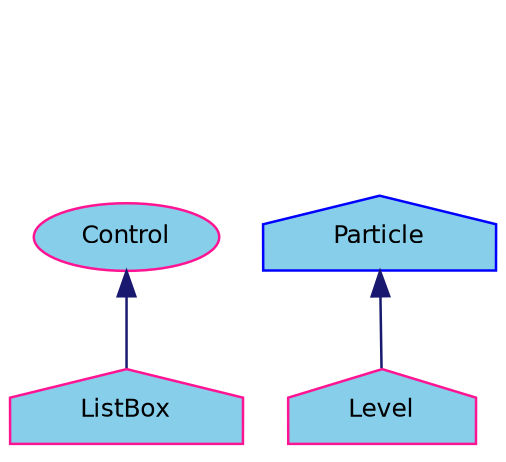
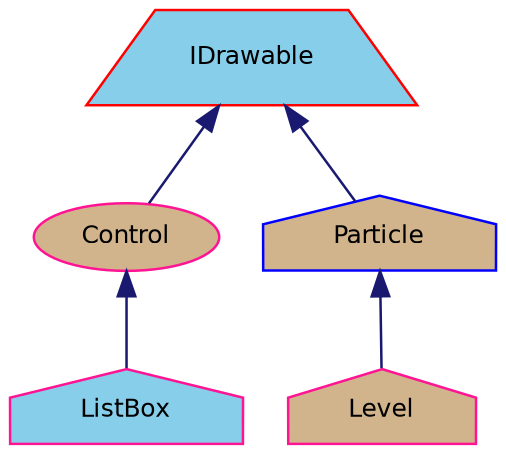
node "IDrawable": added
node "Control": fillcolor skyblue -> tan
node "Particle": fillcolor skyblue -> tan
node "Level": fillcolor skyblue -> tan
